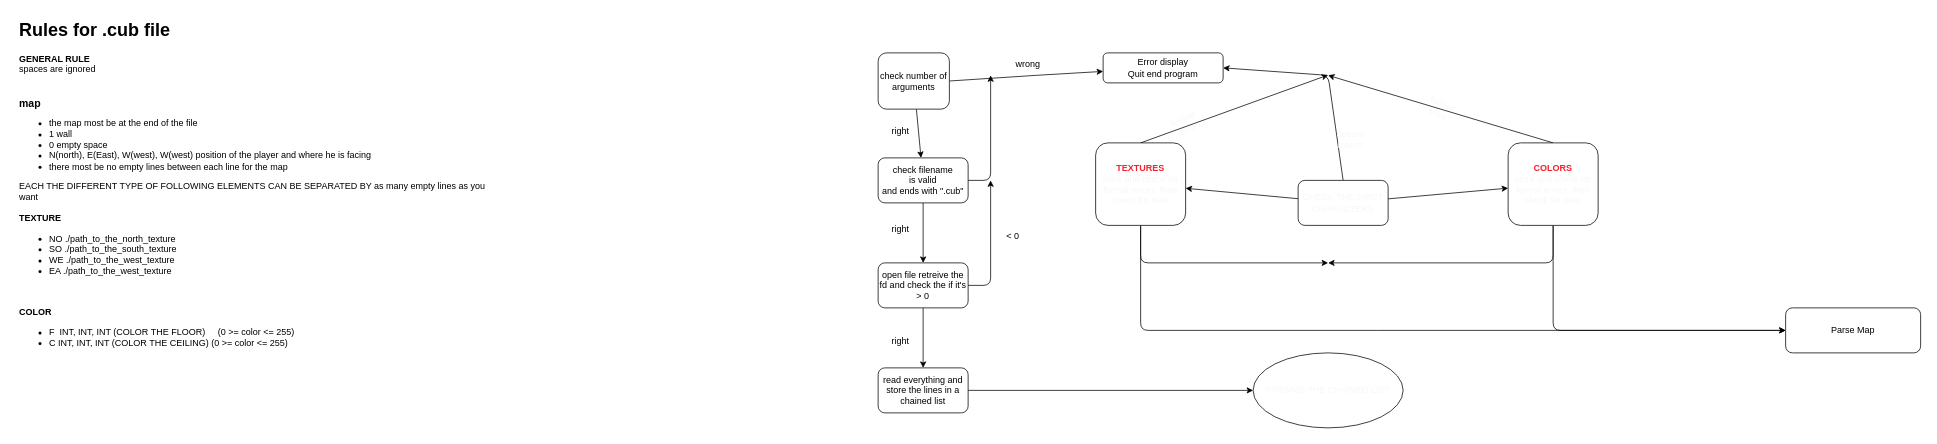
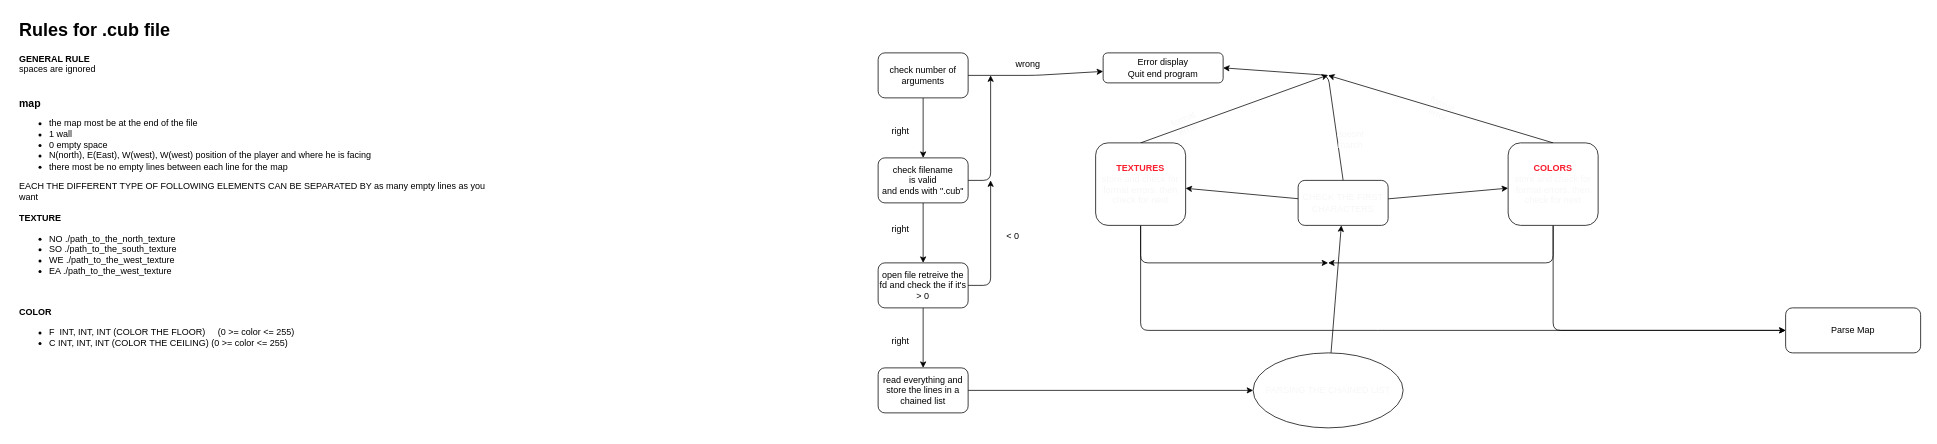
node "check number of arguments": size 71x56 -> 90x45
edge "PARSING THE CHAINED LIST" -> "CHECK THE FIRST CHARACTERS": added
